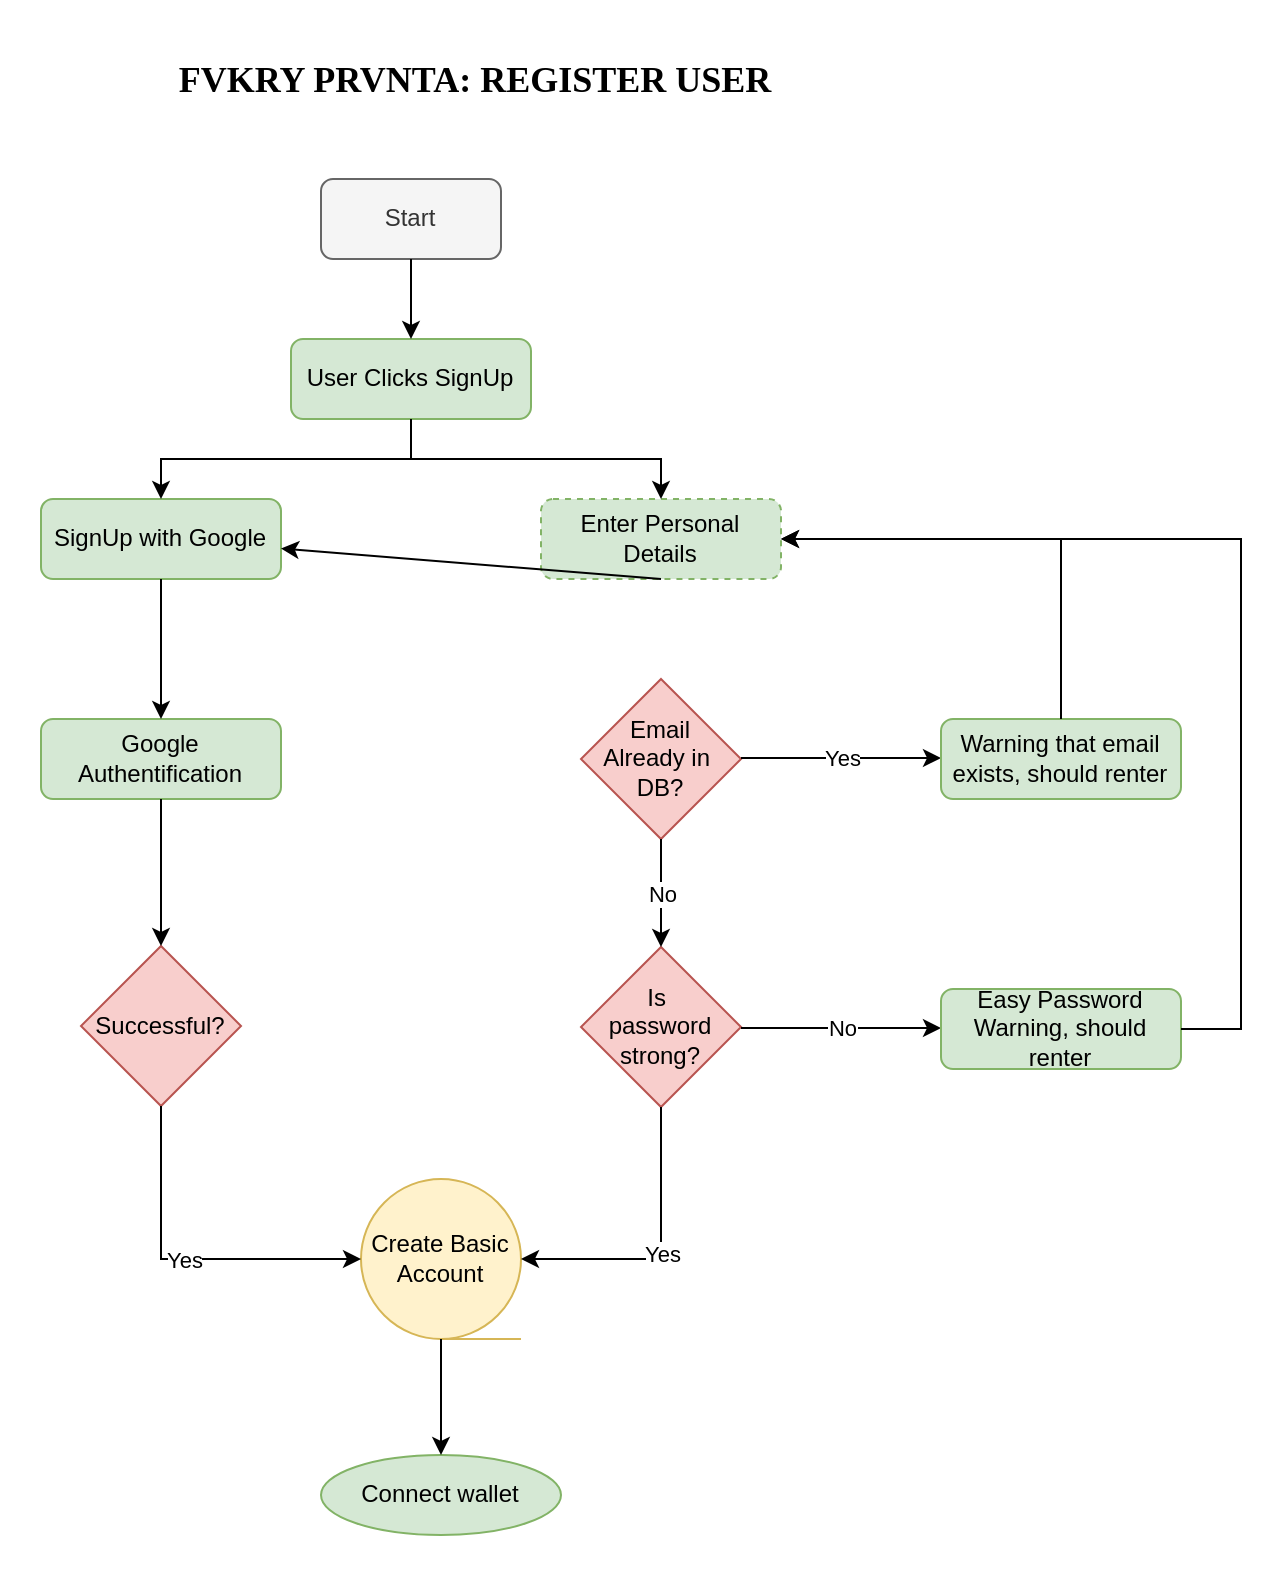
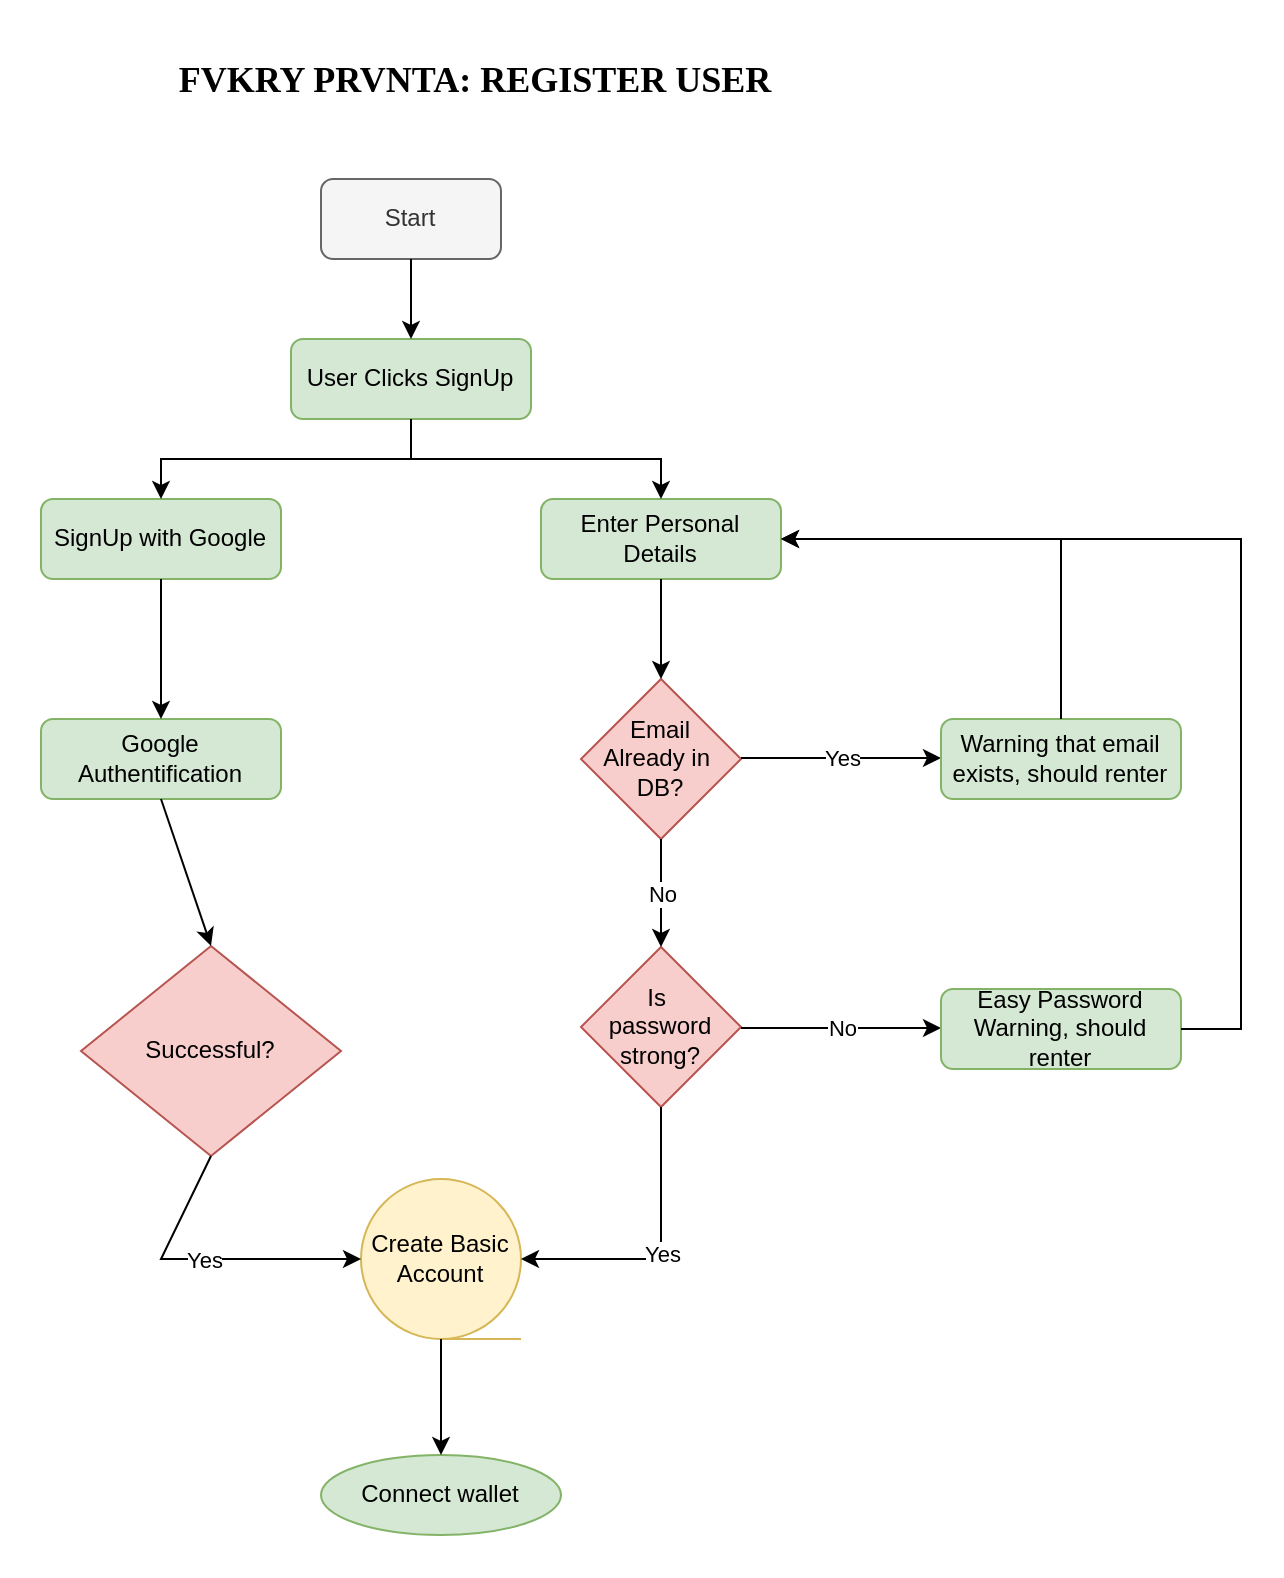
node "Enter Personal Details": style dashed -> solid
edge "Enter Personal Details" -> "SignUp with Google": now "Enter Personal Details" -> "Email Already in DB?"
node "Successful?": size 160x160 -> 260x210
